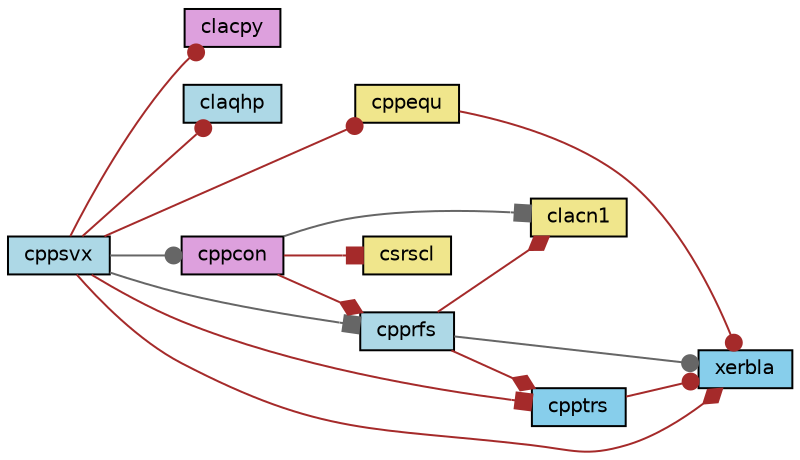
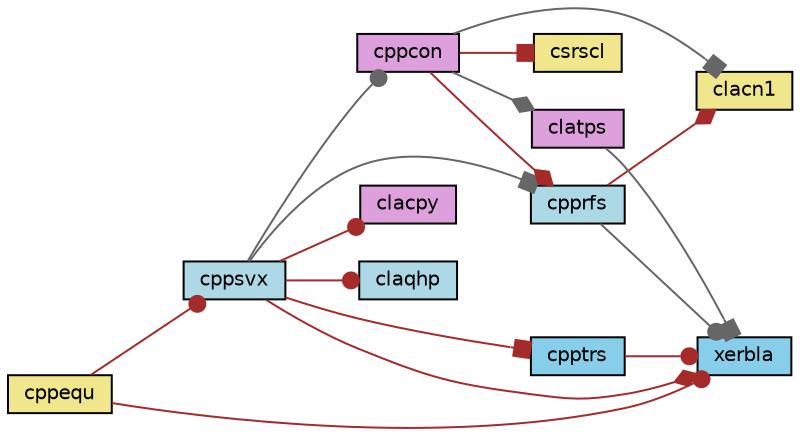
node "clatps": added
edge "cppsvx" -> "cppequ": reversed
edge "cpprfs" -> "cpptrs": removed
